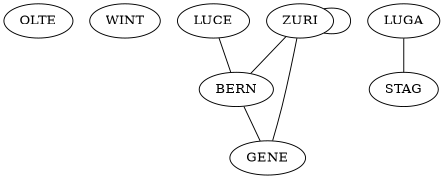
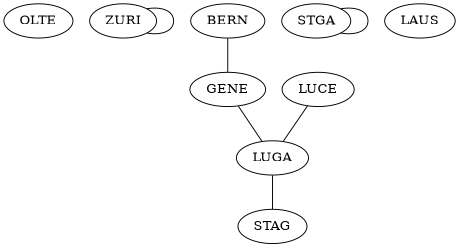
node "WINT": removed
node "STGA": added
node "LAUS": added
edge "LUCE" -- "BERN": now "LUCE" -- "LUGA"
edge "ZURI" -- "BERN": removed
edge "ZURI" -- "GENE": now "LUGA" -- "GENE"
